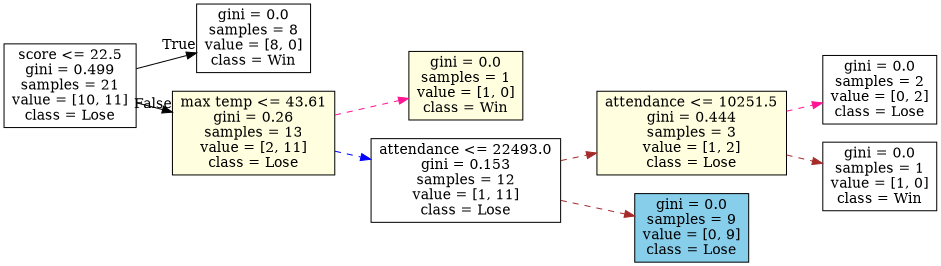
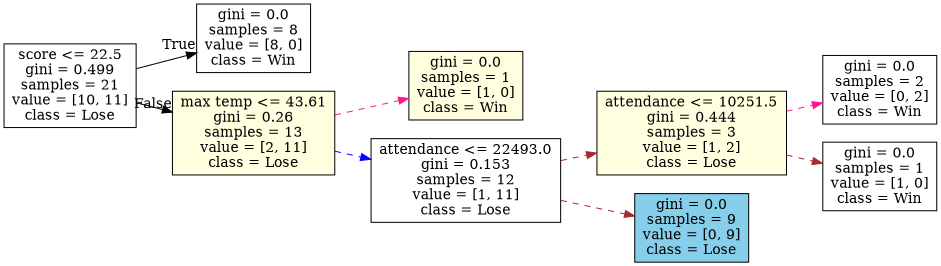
node "gini = 0.0 samples = 2 value = [0, 2] class = Lose": label "gini = 0.0 samples = 2 value = [0, 2] class = Lose" -> "gini = 0.0 samples = 2 value = [0, 2] class = Win"
